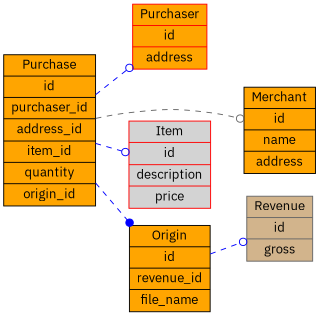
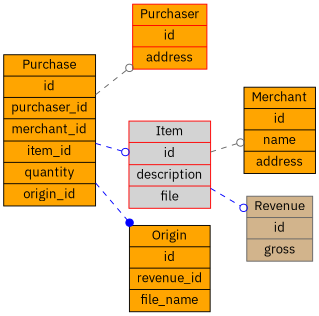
edge "Purchase" -> "Purchaser": color blue -> gray40
edge "Purchase" -> "Merchant": now "Item" -> "Merchant"
node "Purchase": text "address_id" -> "merchant_id"
node "Item": text "price" -> "file"
edge "Origin" -> "Revenue": now "Item" -> "Revenue"
